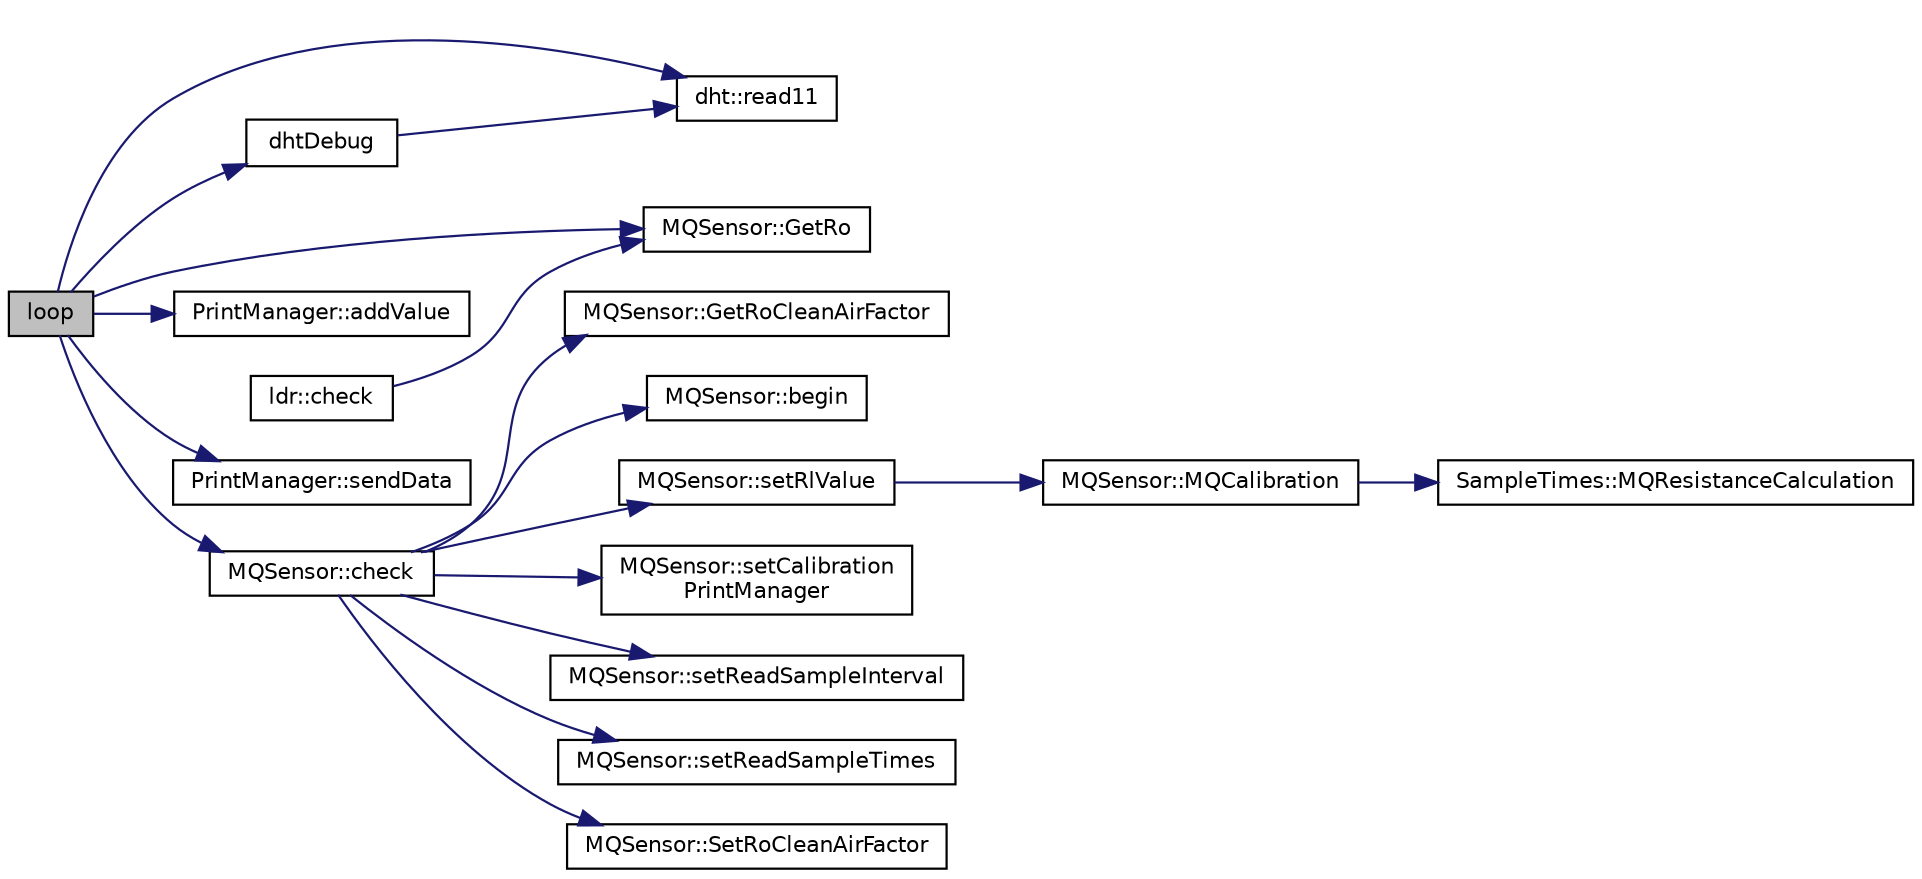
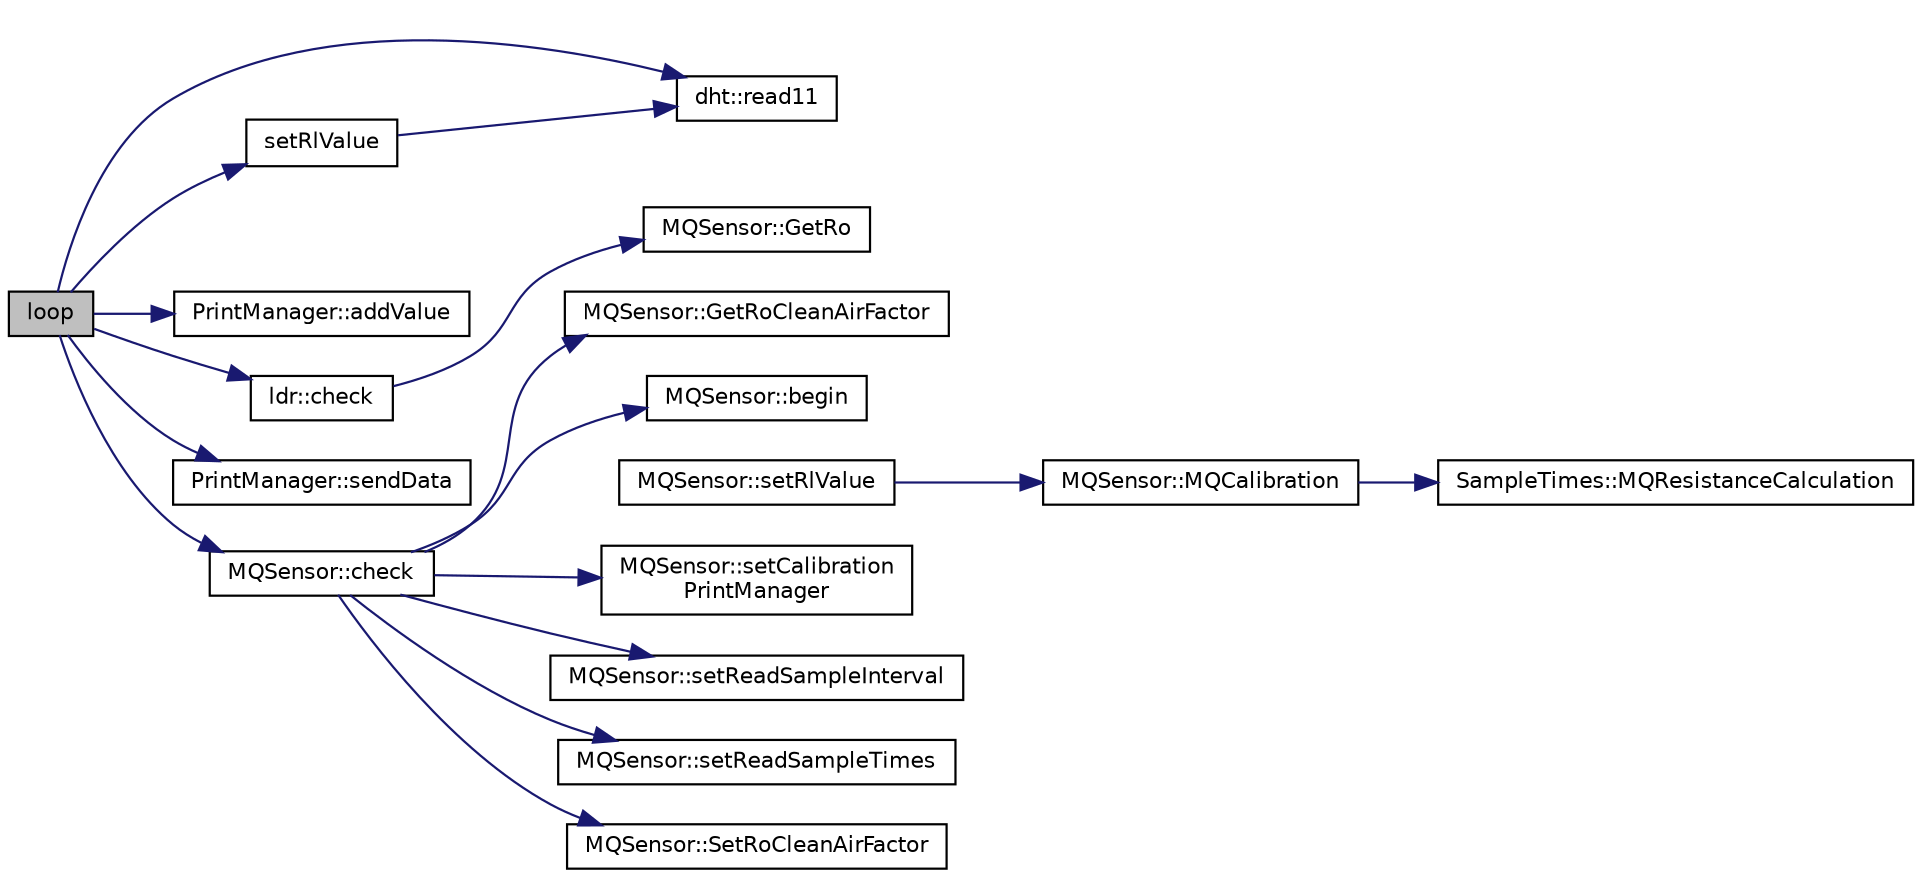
node "dhtDebug": label "dhtDebug" -> "setRlValue"
edge "loop" -> "MQSensor::GetRo": now "loop" -> "ldr::check"
edge "MQSensor::check" -> "MQSensor::setRlValue": removed
